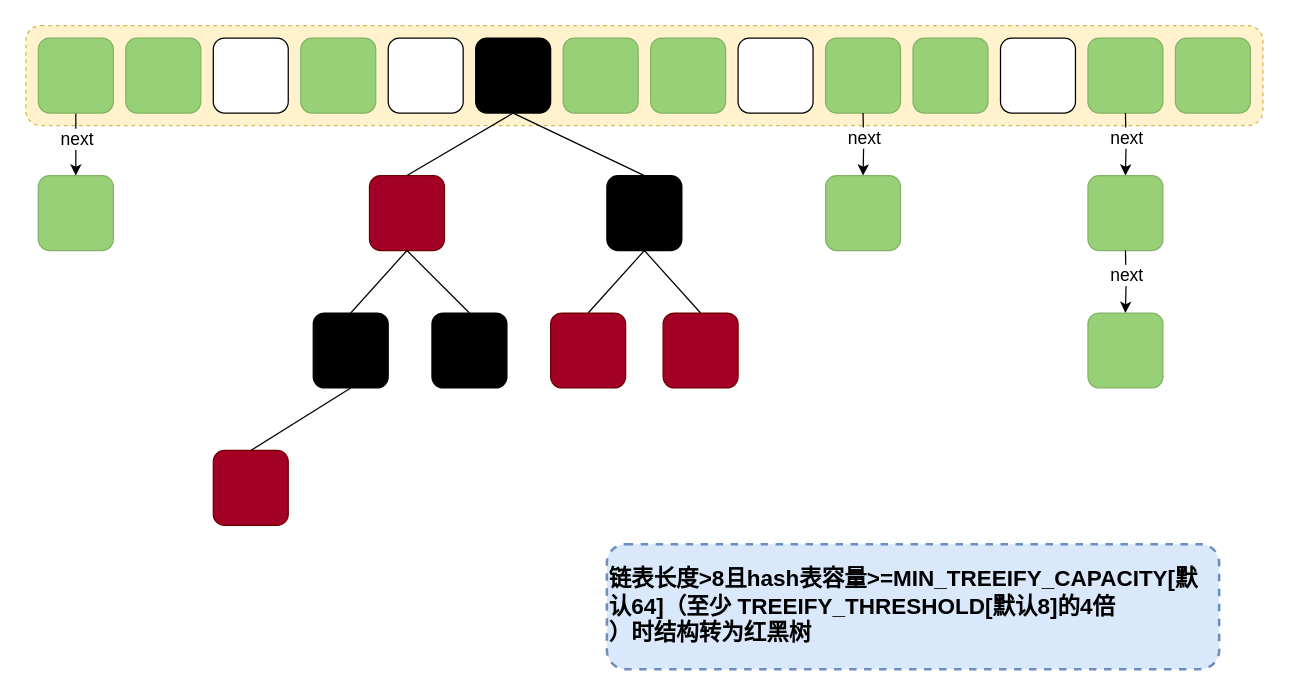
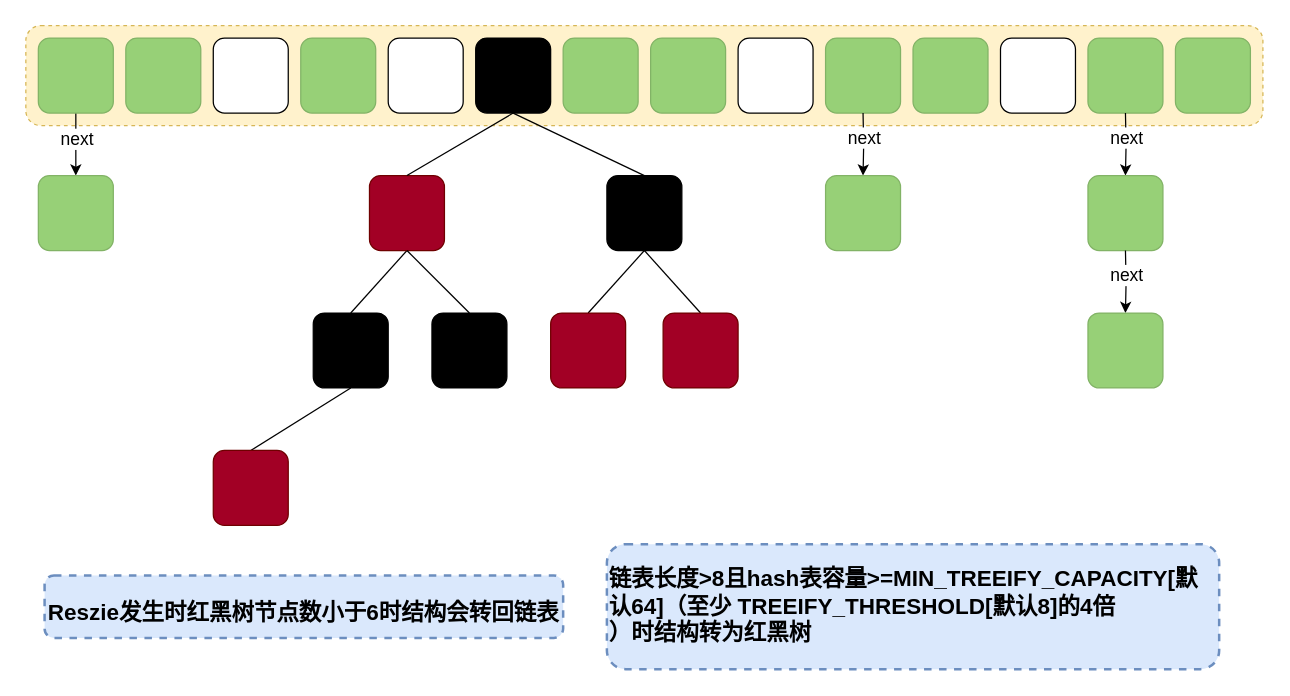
node "Reszie发生时红黑树节点数小于6时结构会转回链表": added
